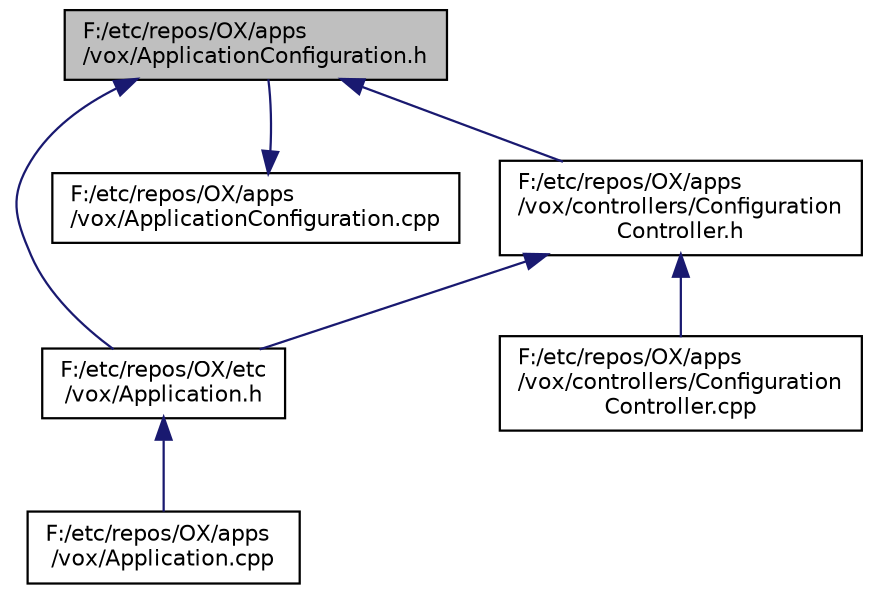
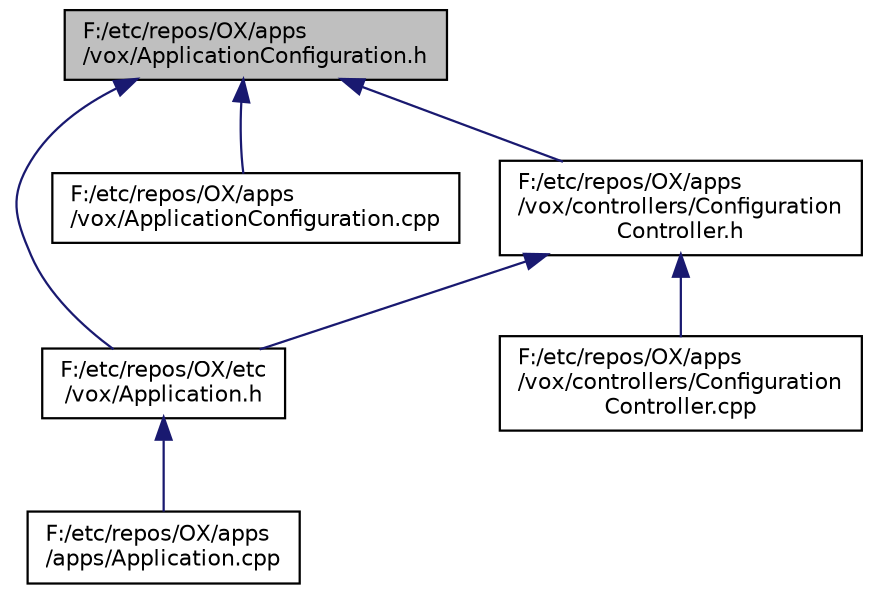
edge "F:/etc/repos/OX/apps /vox/ApplicationConfiguration.h" -> "F:/etc/repos/OX/apps /vox/ApplicationConfiguration.cpp": reversed
node "F:/etc/repos/OX/apps /vox/Application.cpp": label "F:/etc/repos/OX/apps /vox/Application.cpp" -> "F:/etc/repos/OX/apps /apps/Application.cpp"
